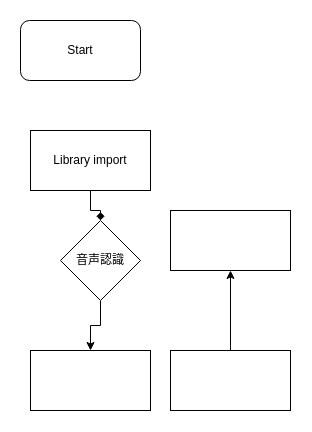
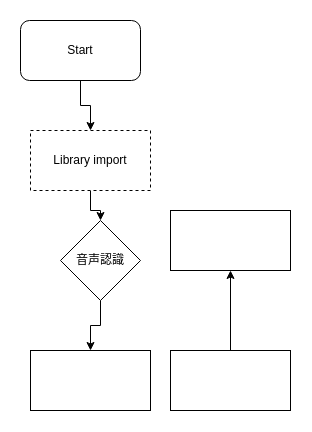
edge "Start" -> "Library import": added
node "Library import": style solid -> dashed
edge "Library import" -> "音声認識": arrowhead diamond -> classic
